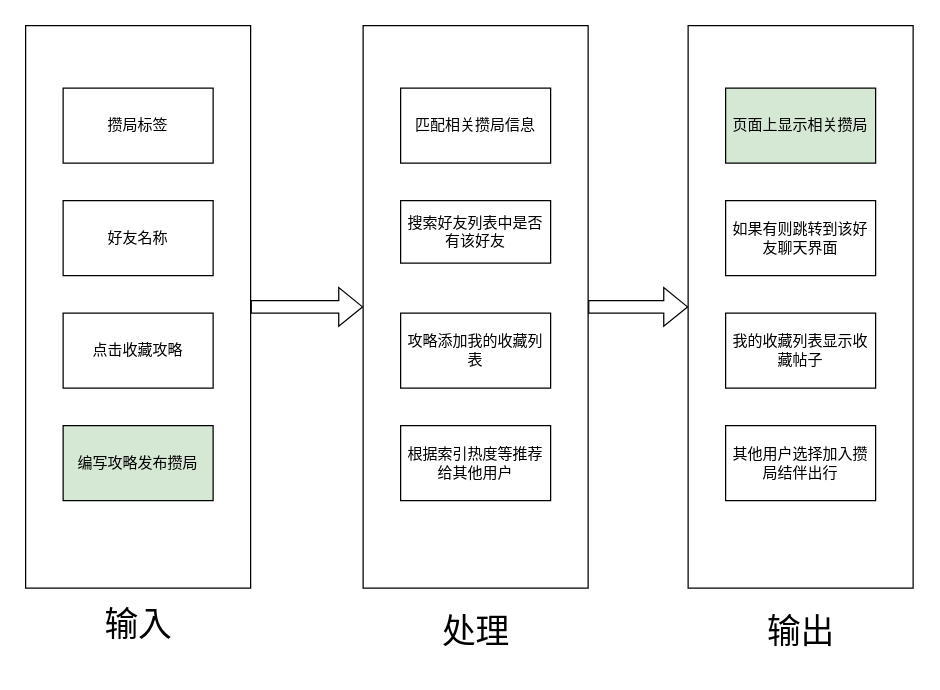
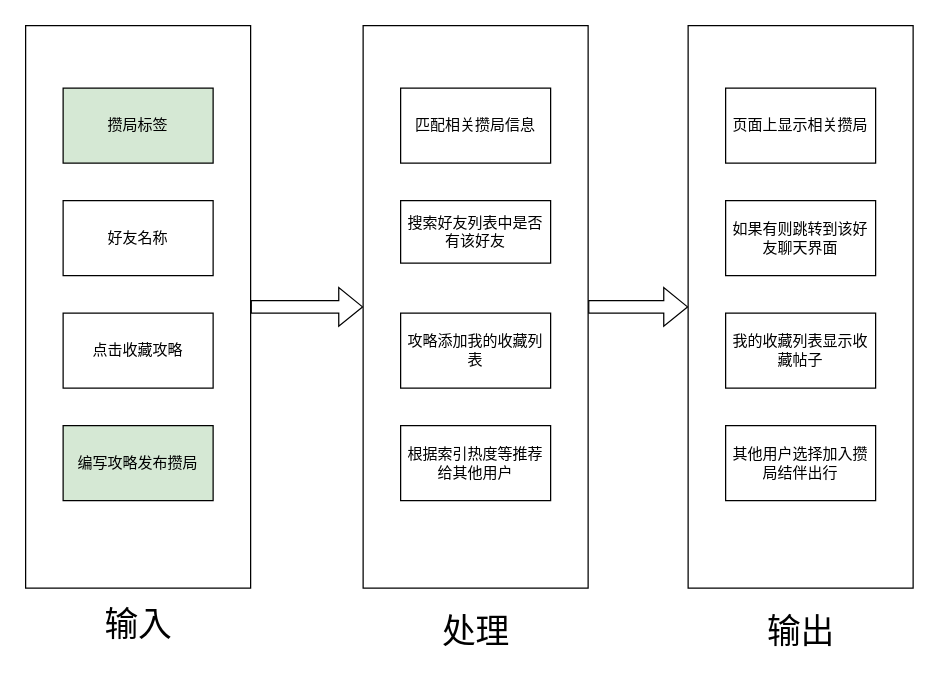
node "攒局标签": fillcolor #ffffff -> #d5e8d4
node "页面上显示相关攒局": fillcolor #d5e8d4 -> #ffffff
